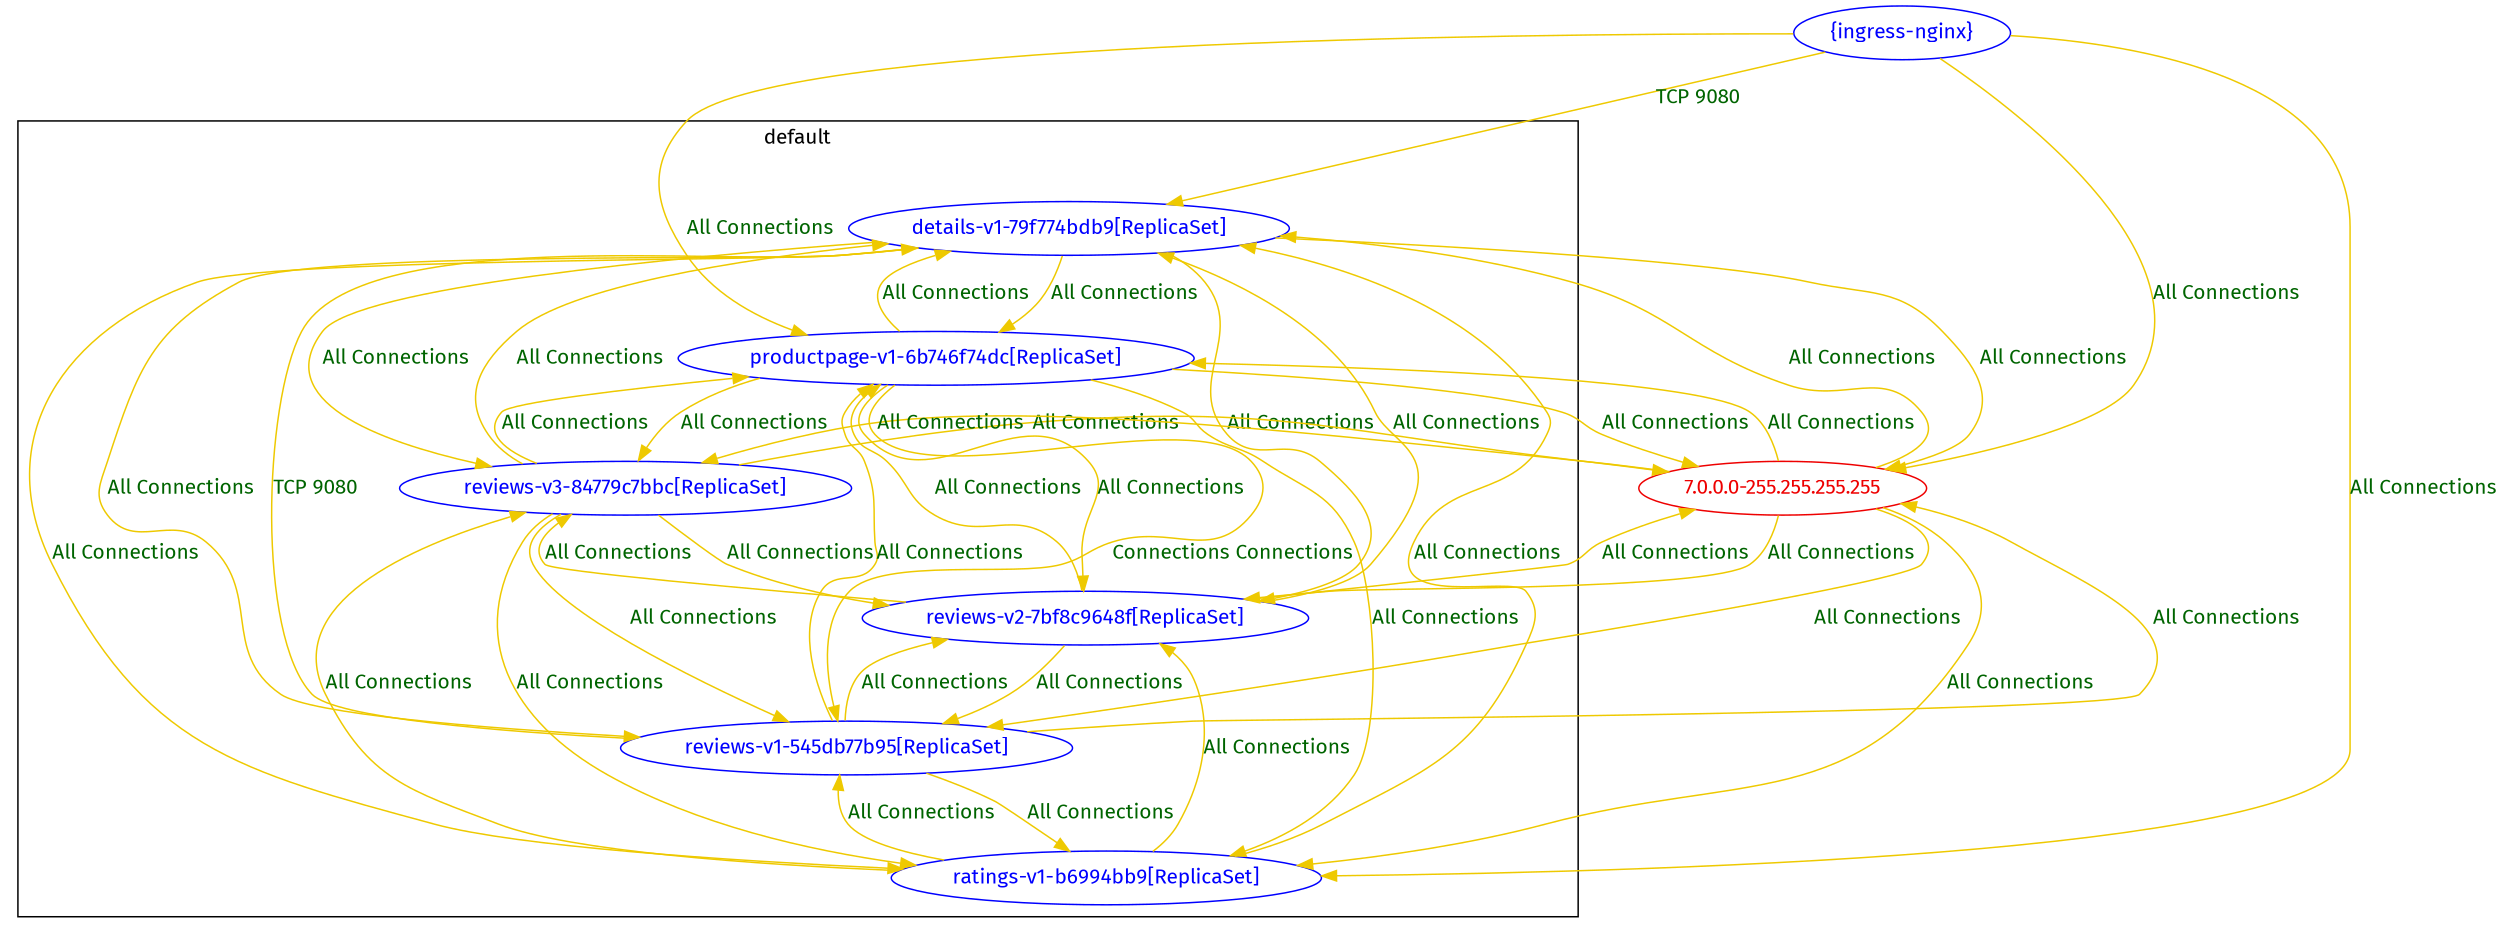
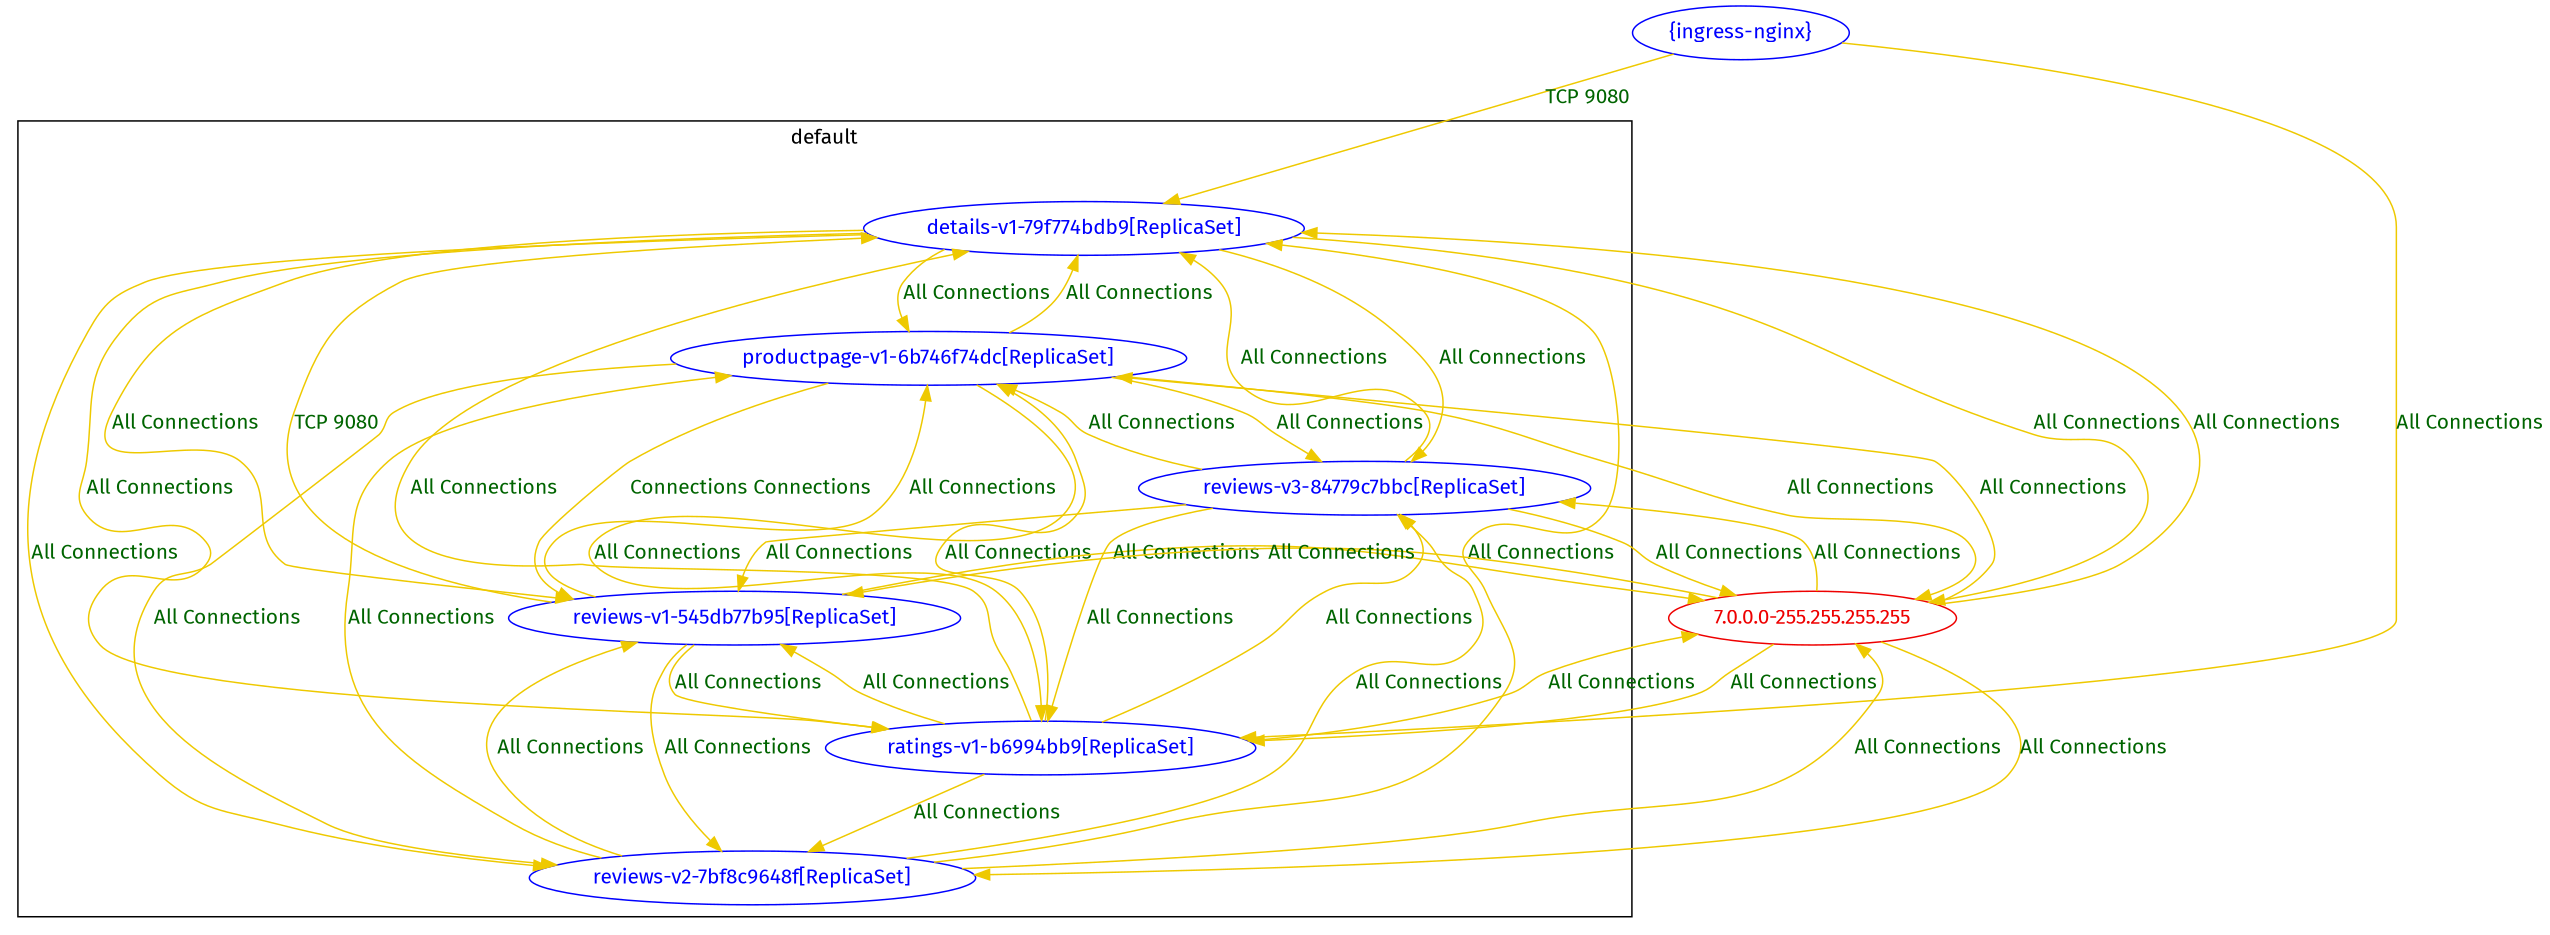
edge "{ingress-nginx}" -> "productpage-v1-6b746f74dc[ReplicaSet]": now "ratings-v1-b6994bb9[ReplicaSet]" -> "productpage-v1-6b746f74dc[ReplicaSet]"
edge "{ingress-nginx}" -> "7.0.0.0-255.255.255.255": now "ratings-v1-b6994bb9[ReplicaSet]" -> "7.0.0.0-255.255.255.255"
edge "reviews-v3-84779c7bbc[ReplicaSet]" -> "reviews-v2-7bf8c9648f[ReplicaSet]": removed, label "All Connections"
